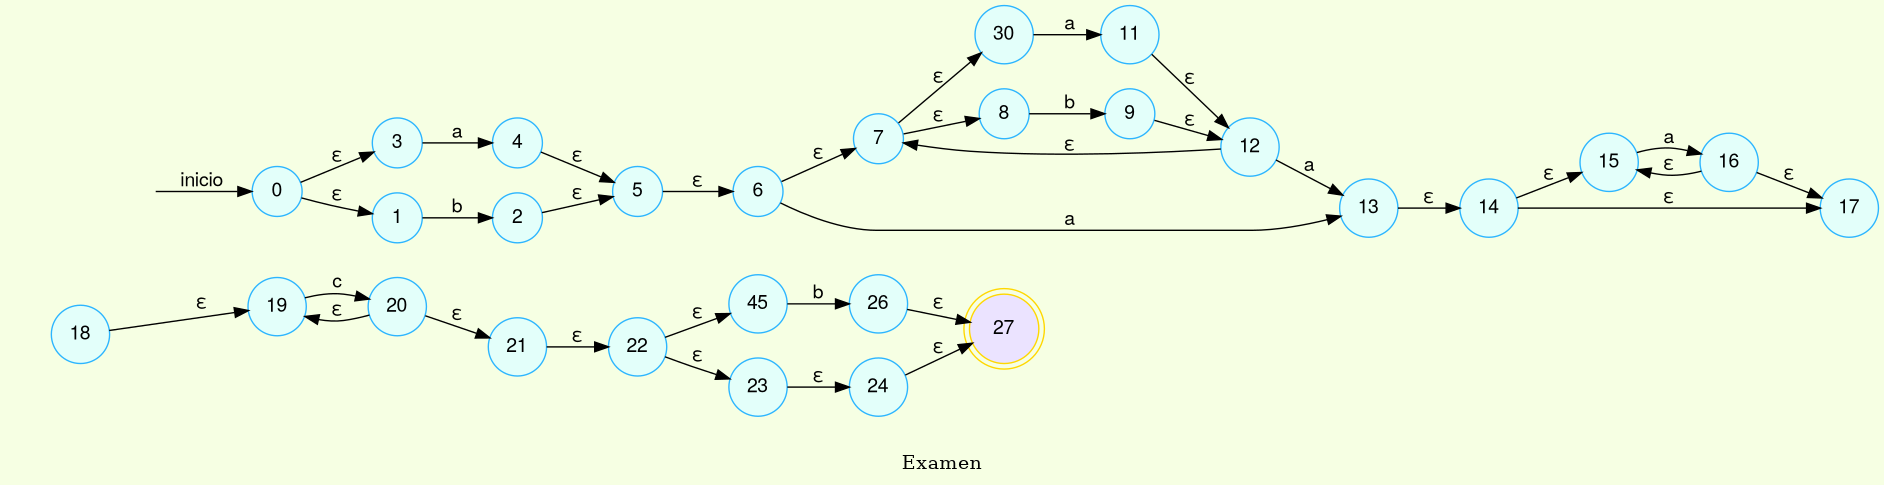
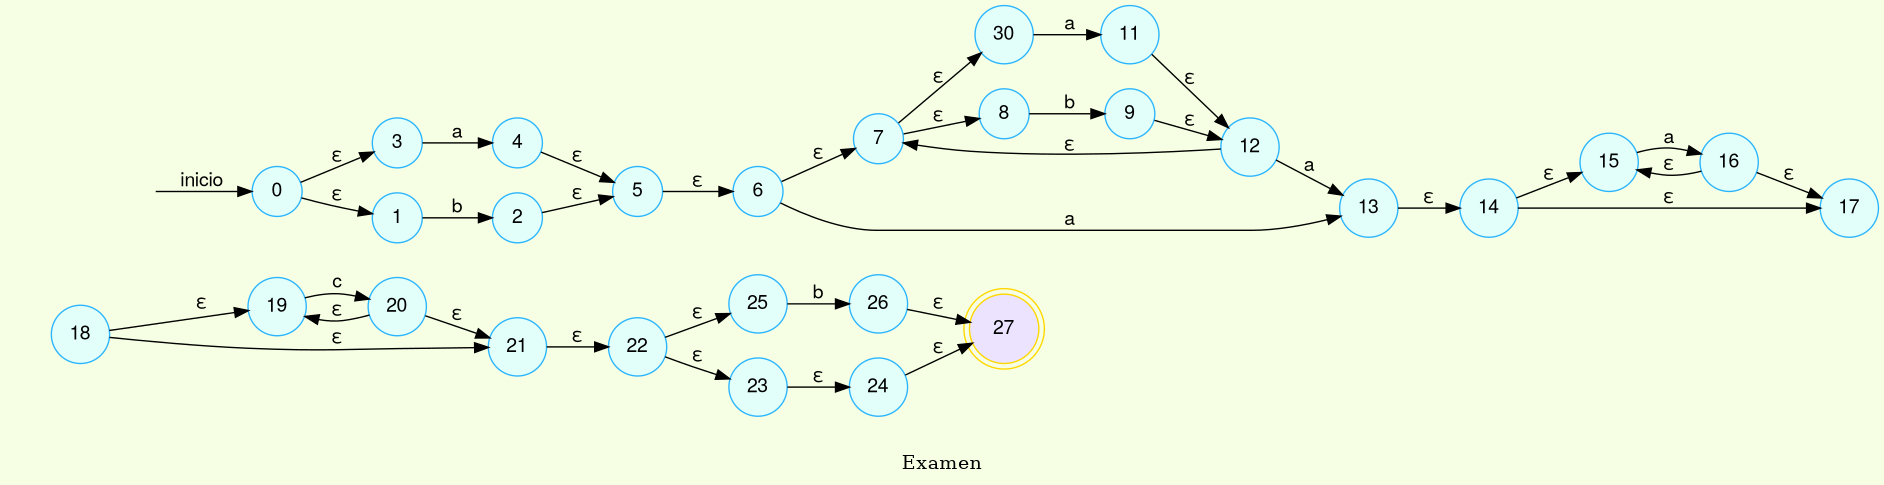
node "45": label "45" -> "25"
edge "18" -> "21": added, label "ε"
